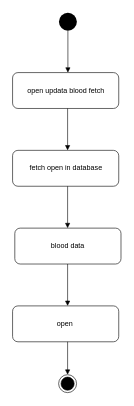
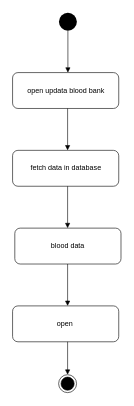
node "open updata blood fetch": label "open updata blood fetch" -> "open updata blood bank"
node "fetch open in database": label "fetch open in database" -> "fetch data in database"
